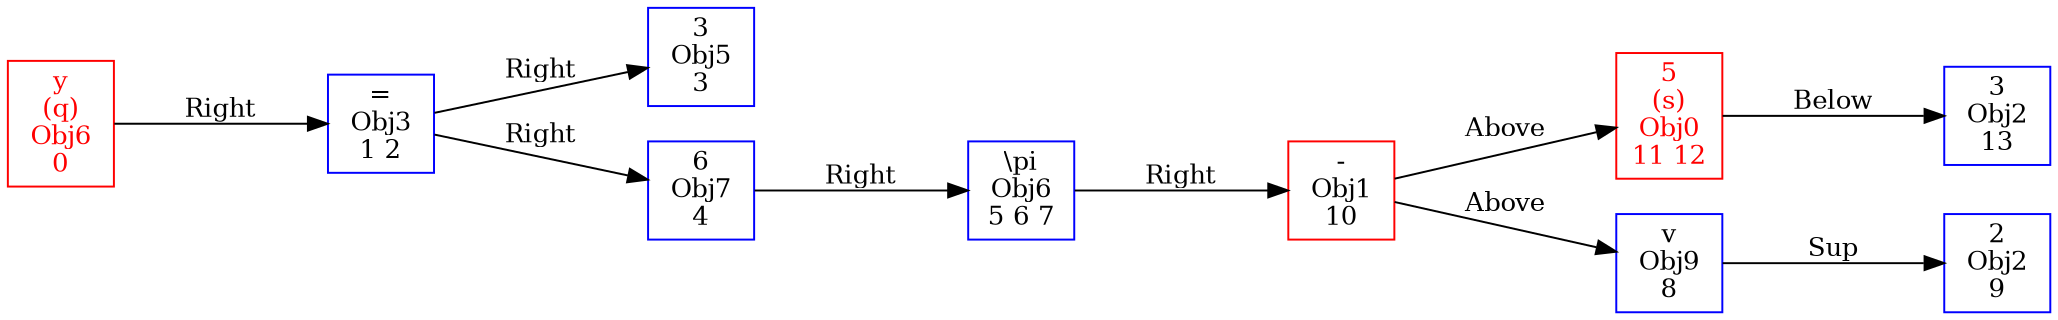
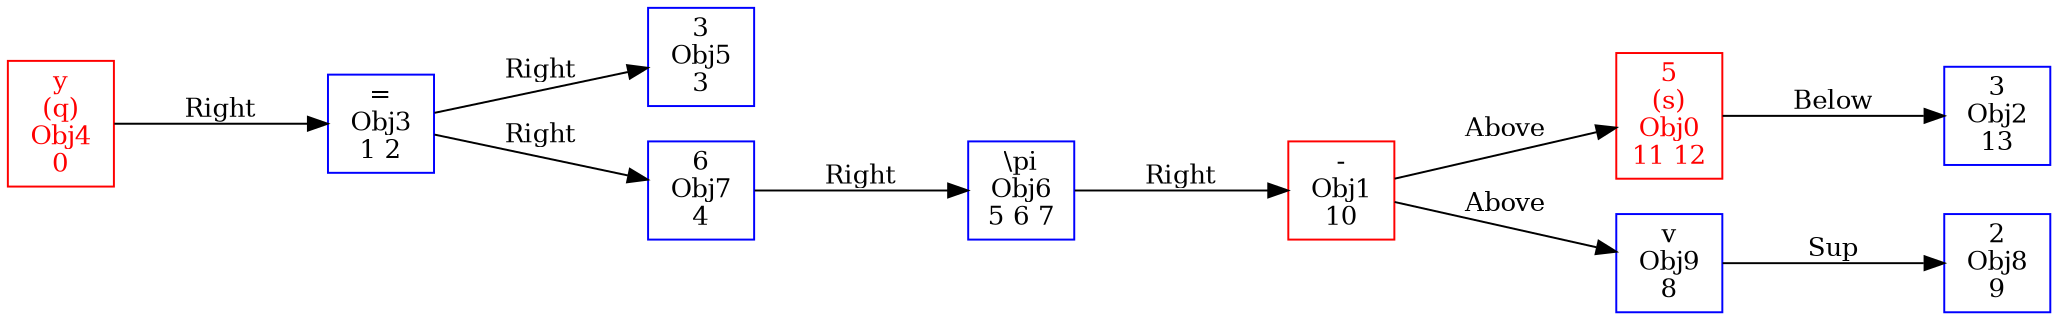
node "y (q) Obj6 0": label "y (q) Obj6 0" -> "y (q) Obj4 0"
node "2 Obj2 9": label "2 Obj2 9" -> "2 Obj8 9"
